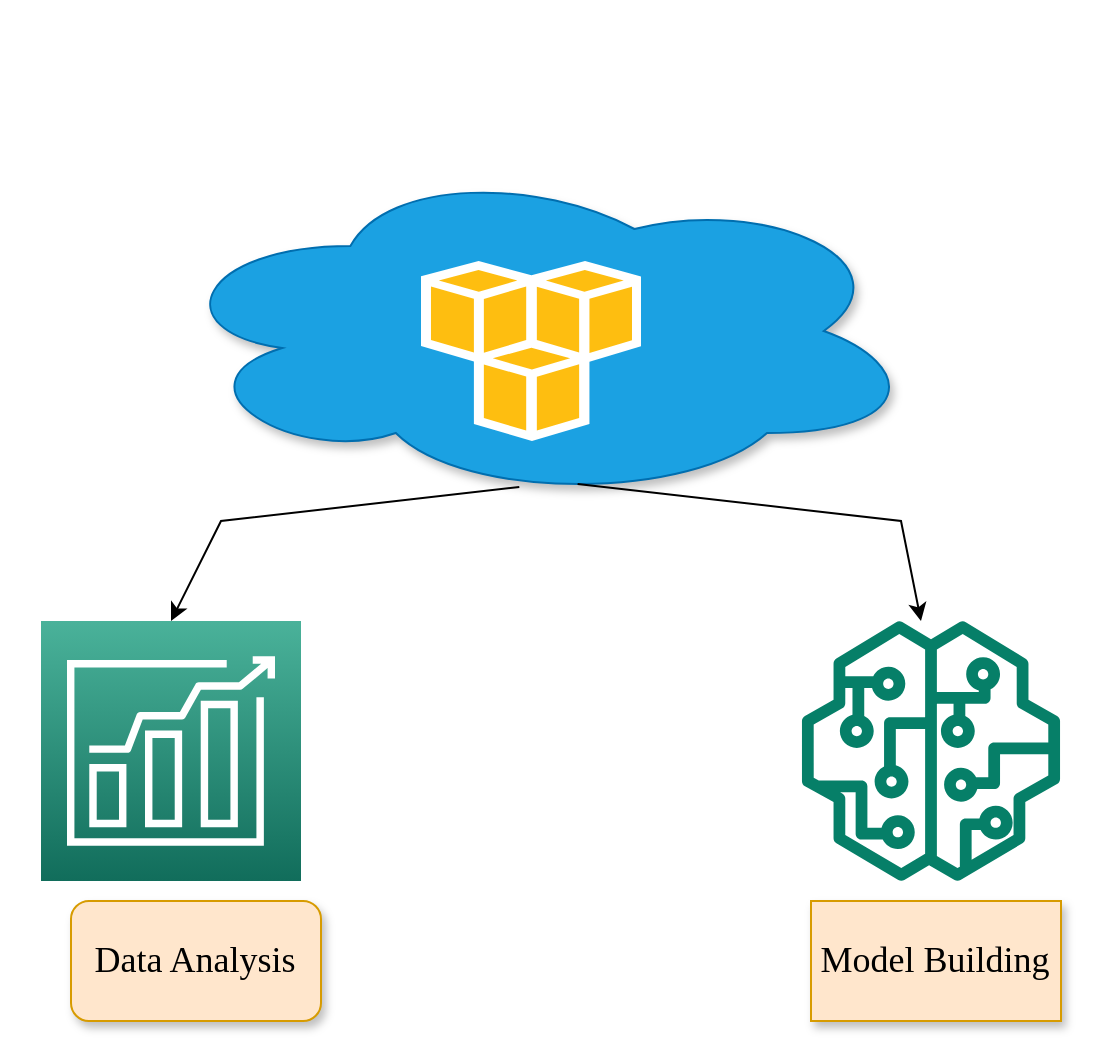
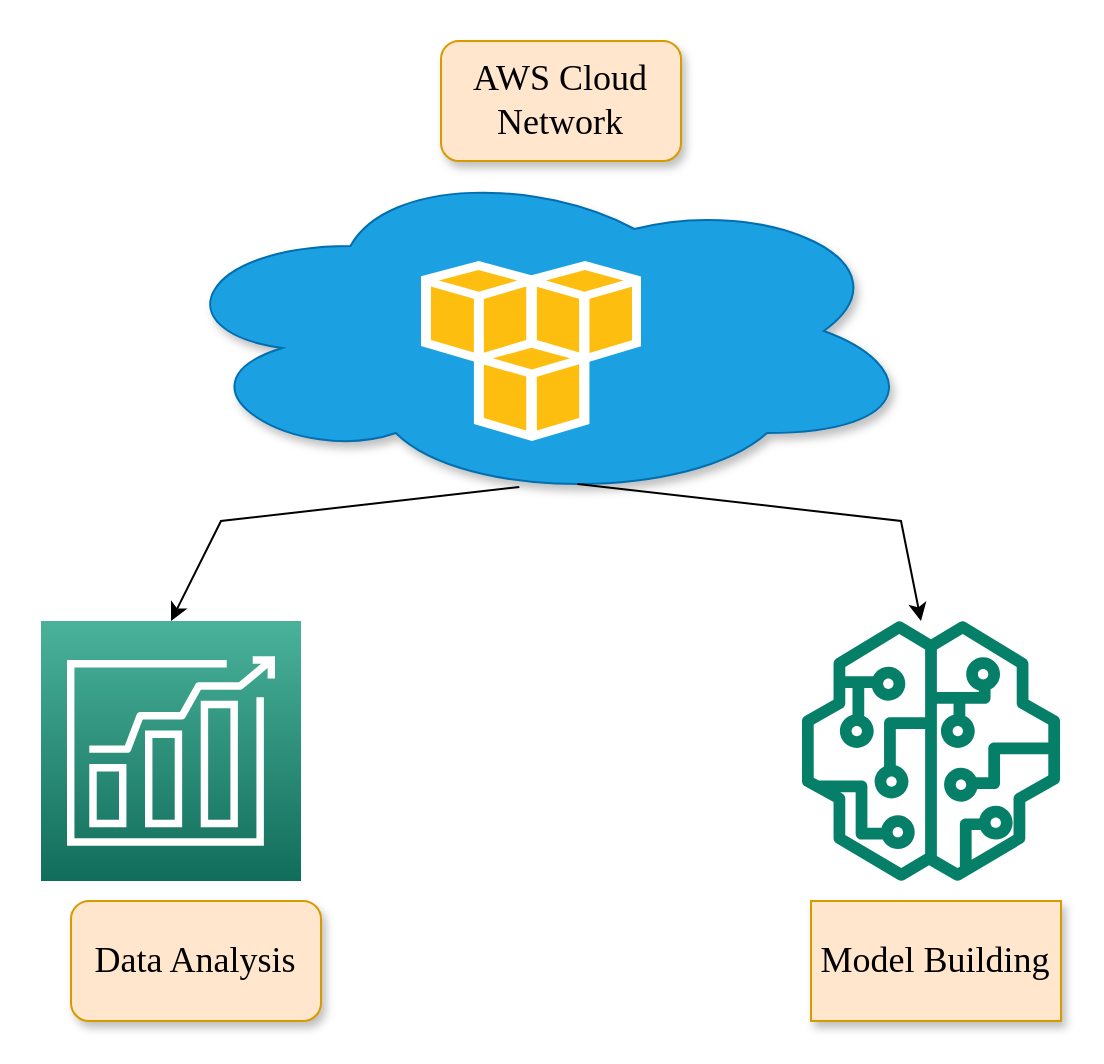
node "AWS Cloud Network": added
